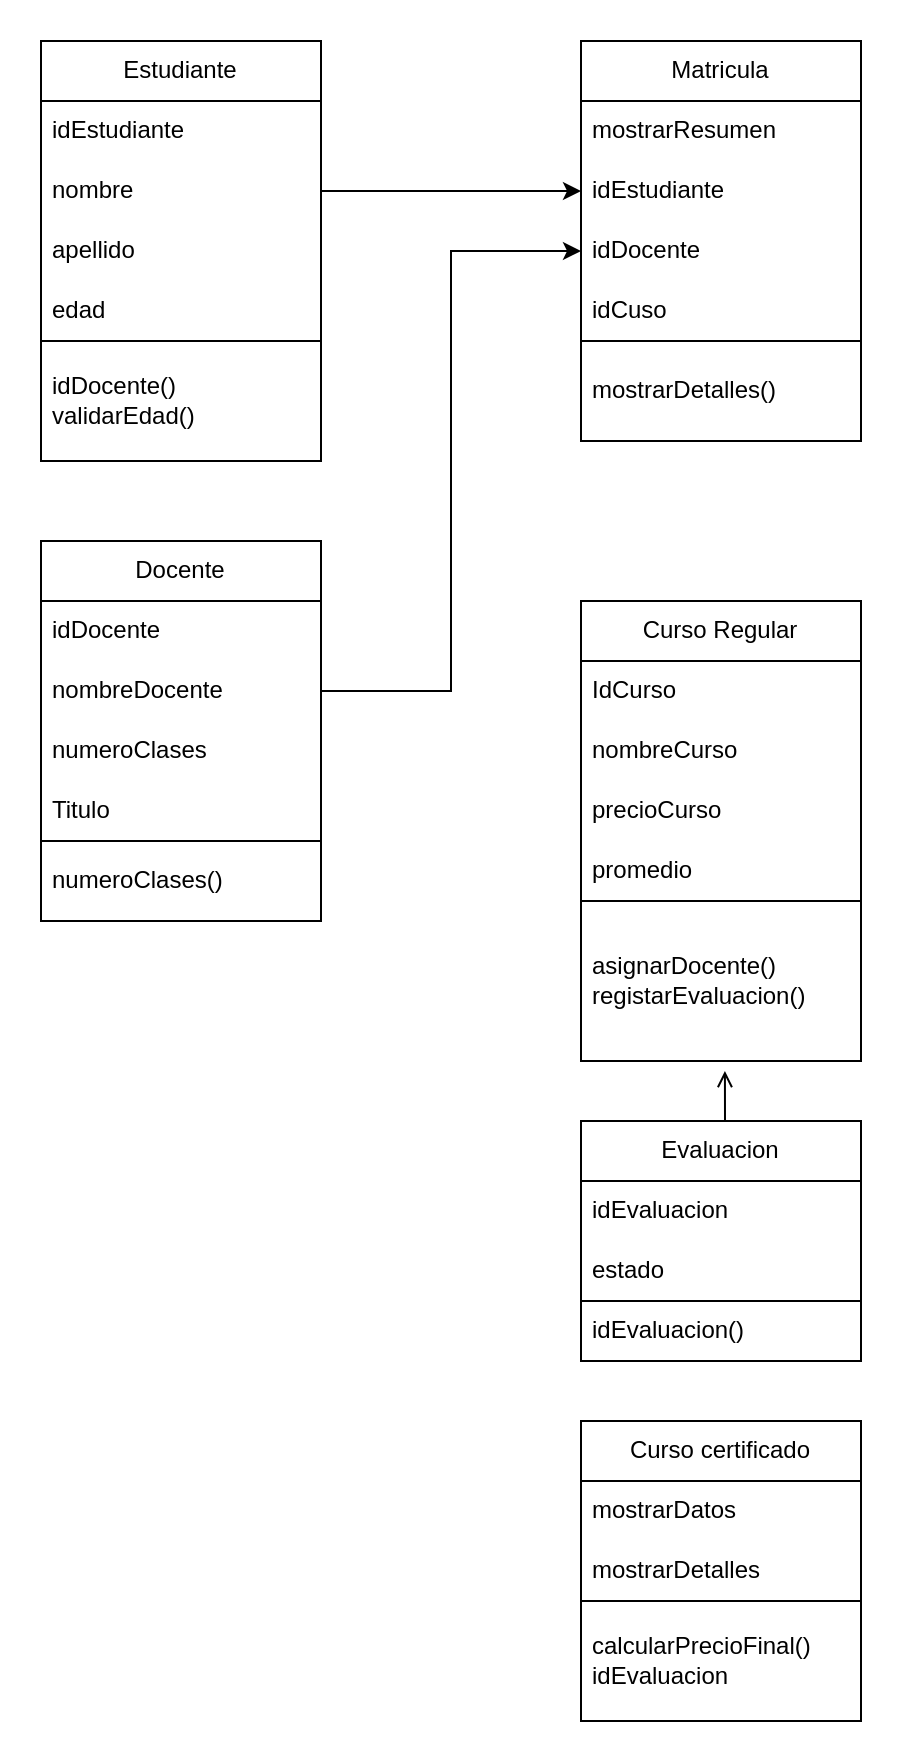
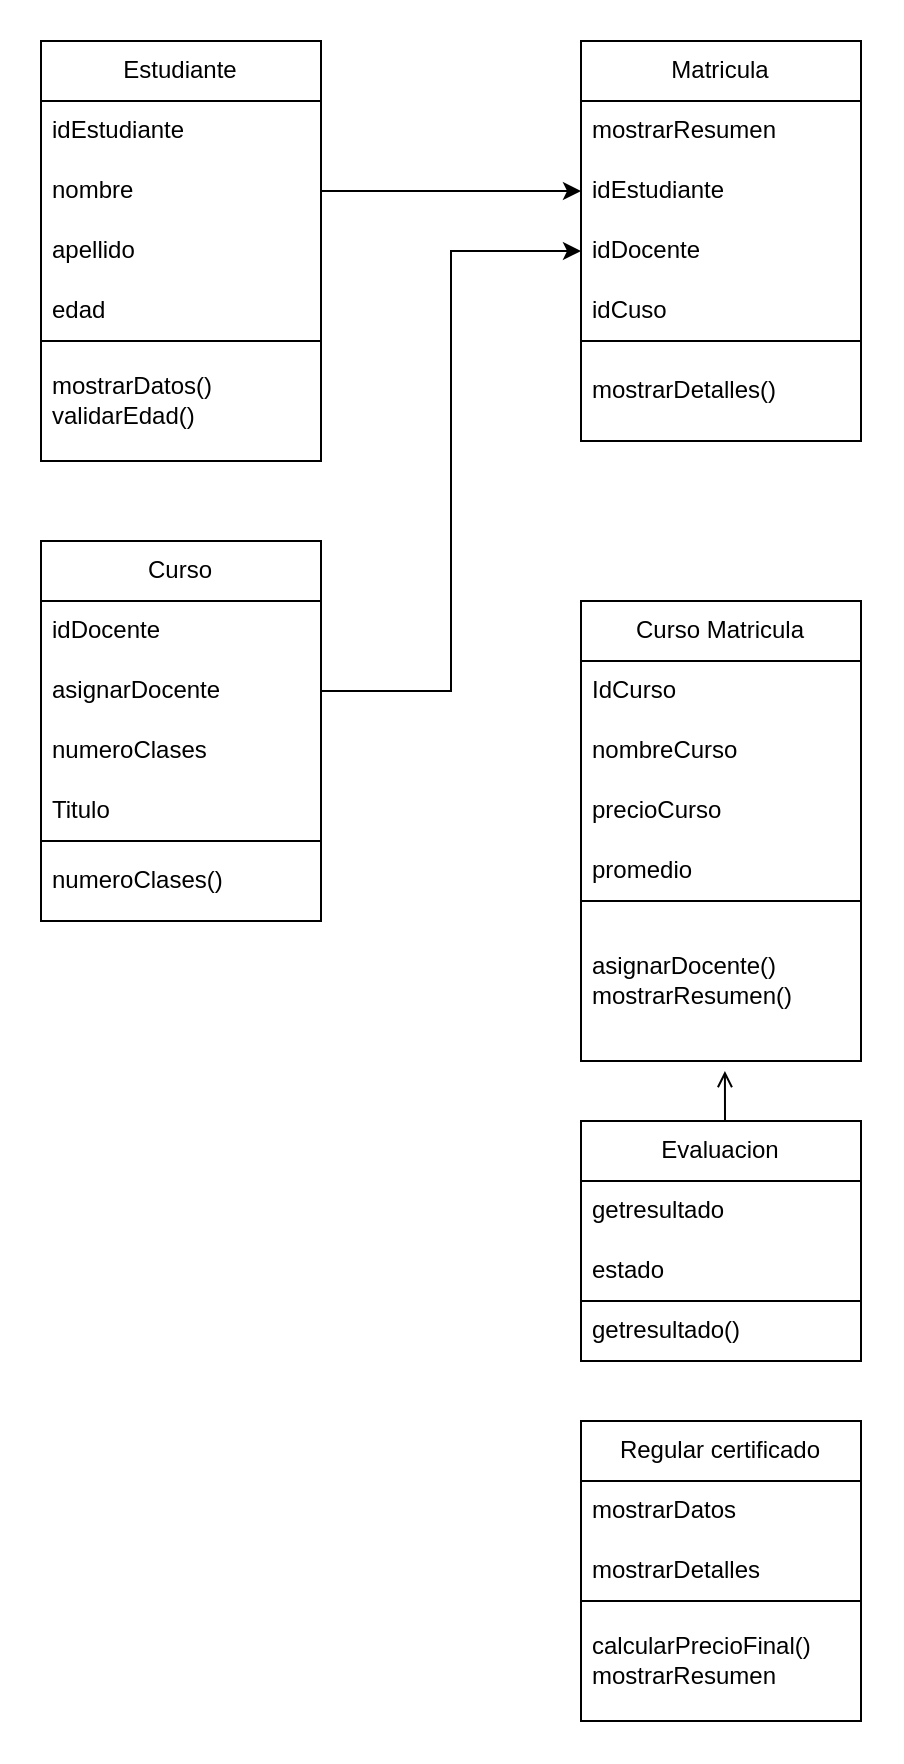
node "idDocente() validarEdad()": label "idDocente() validarEdad()" -> "mostrarDatos() validarEdad()"
node "Docente": label "Docente" -> "Curso"
node "Curso Regular": label "Curso Regular" -> "Curso Matricula"
node "nombreDocente": label "nombreDocente" -> "asignarDocente"
node "asignarDocente() registarEvaluacion()": label "asignarDocente() registarEvaluacion()" -> "asignarDocente() mostrarResumen()"
node "idEvaluacion": label "idEvaluacion" -> "getresultado"
node "idEvaluacion()": label "idEvaluacion()" -> "getresultado()"
node "Curso certificado": label "Curso certificado" -> "Regular certificado"
node "calcularPrecioFinal() idEvaluacion": label "calcularPrecioFinal() idEvaluacion" -> "calcularPrecioFinal() mostrarResumen"
